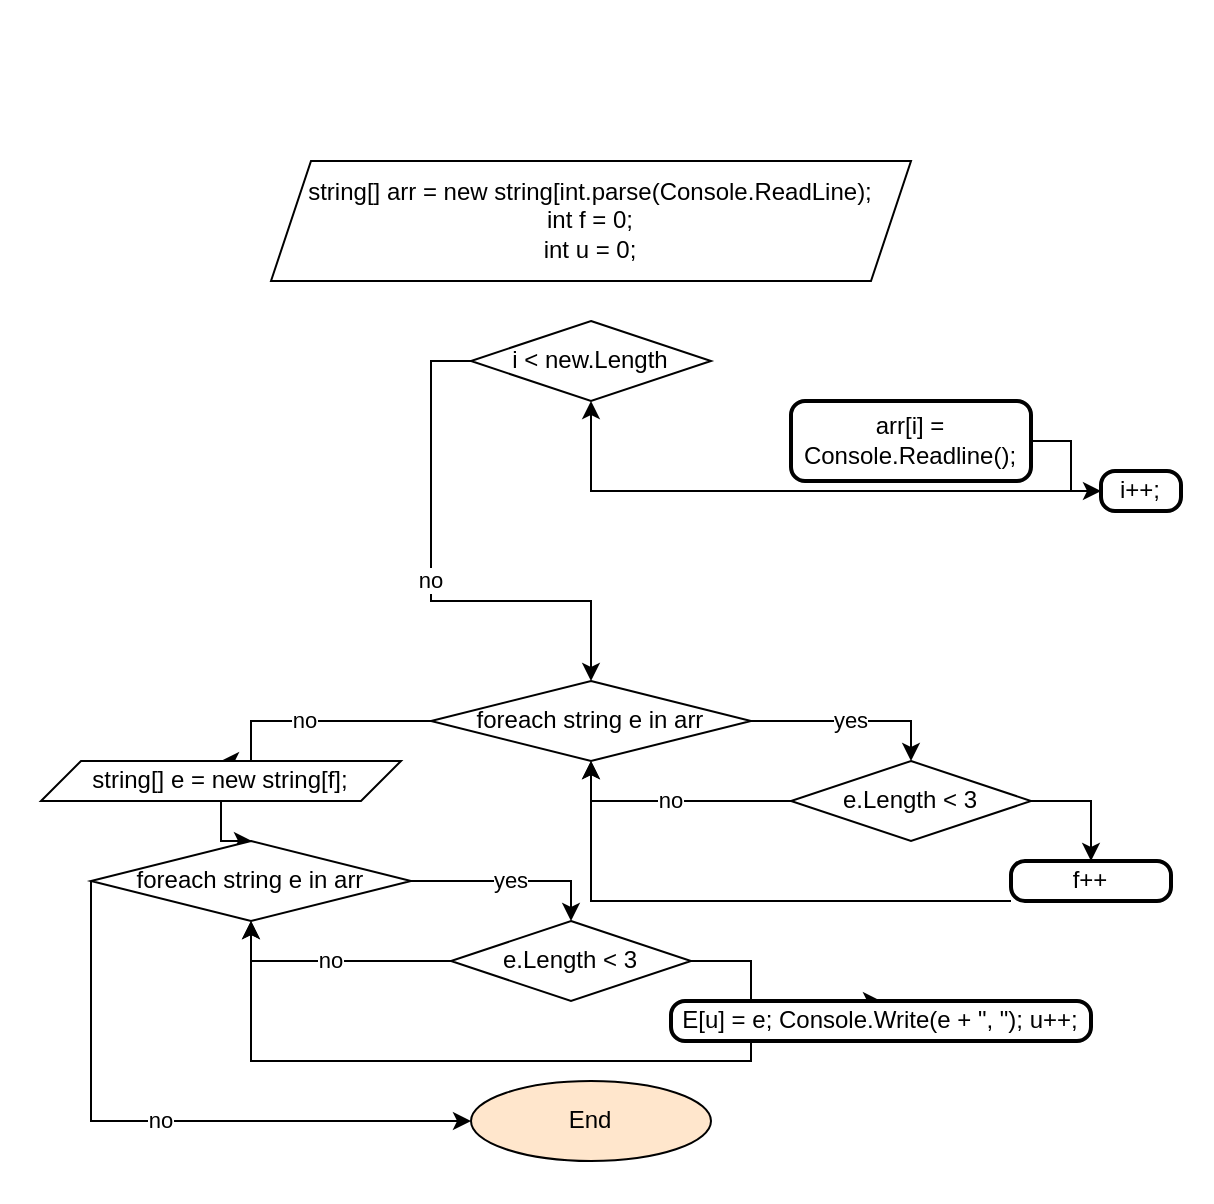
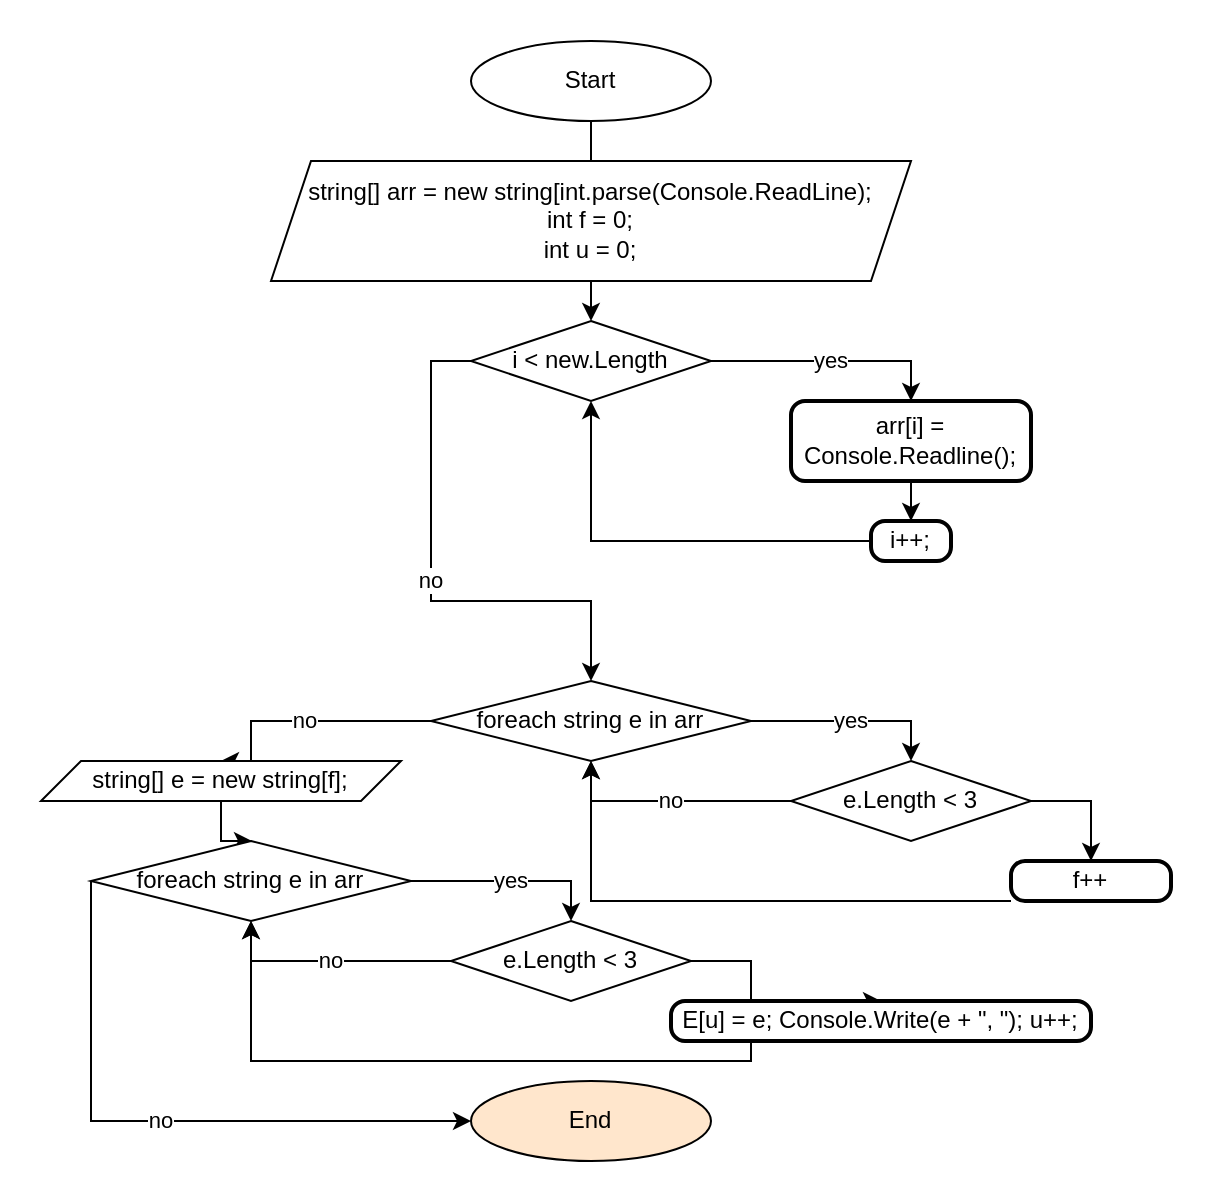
node "Start": added
edge "Start" -> "i < new.Length": added
edge "i < new.Length" -> "arr[i] = Console.Readline();": added, label "yes"
node "i++;": moved (1141, 491) -> (911, 541)
